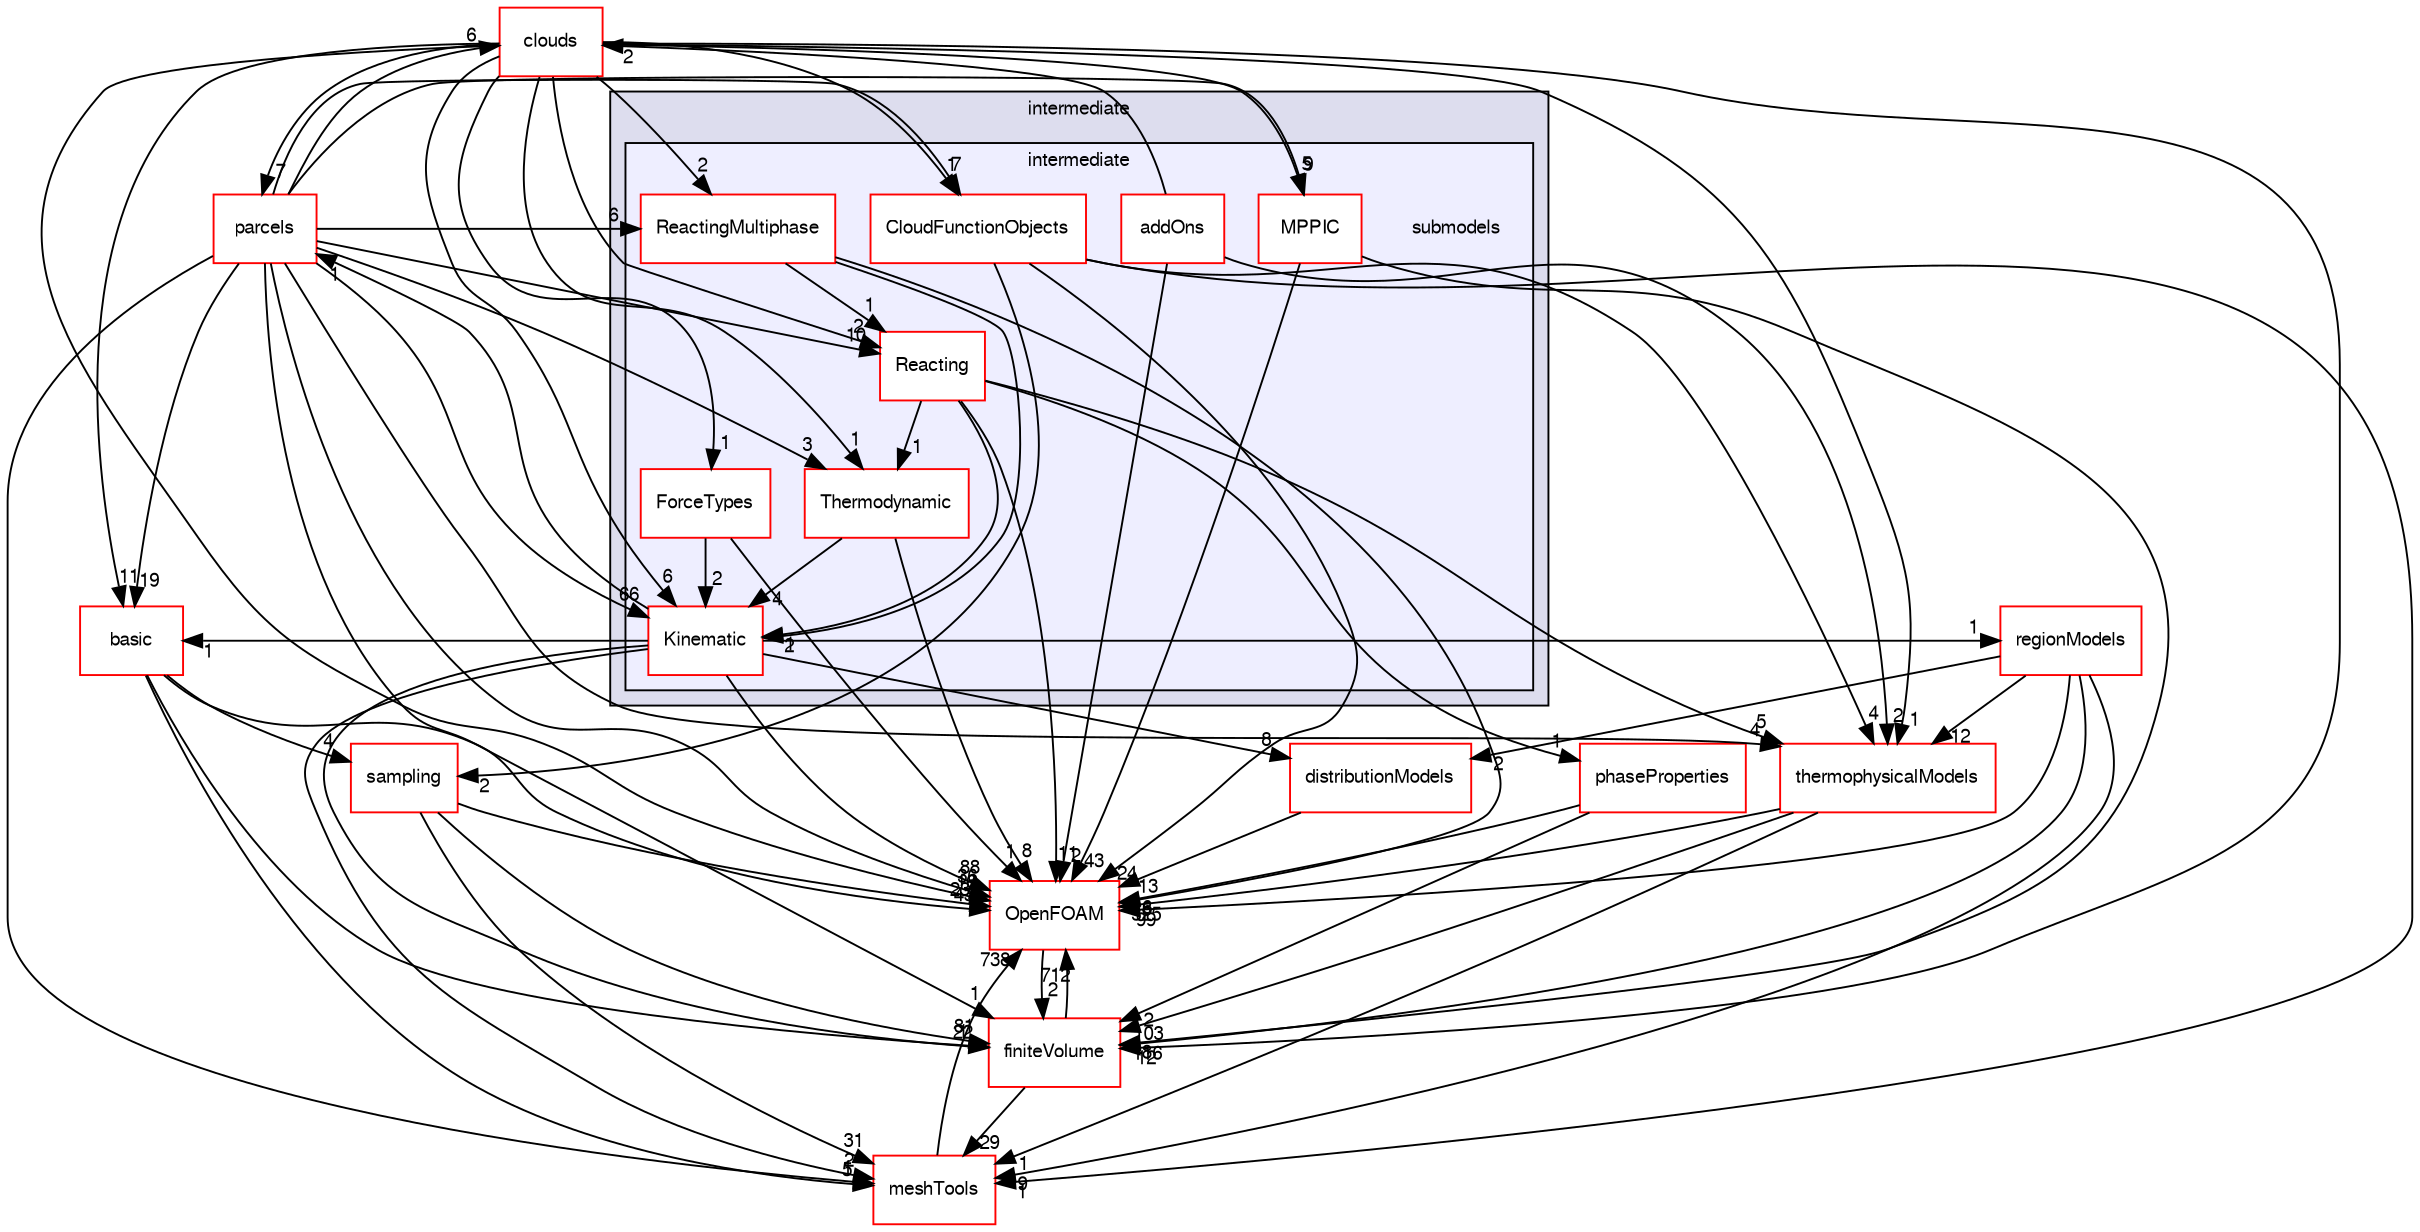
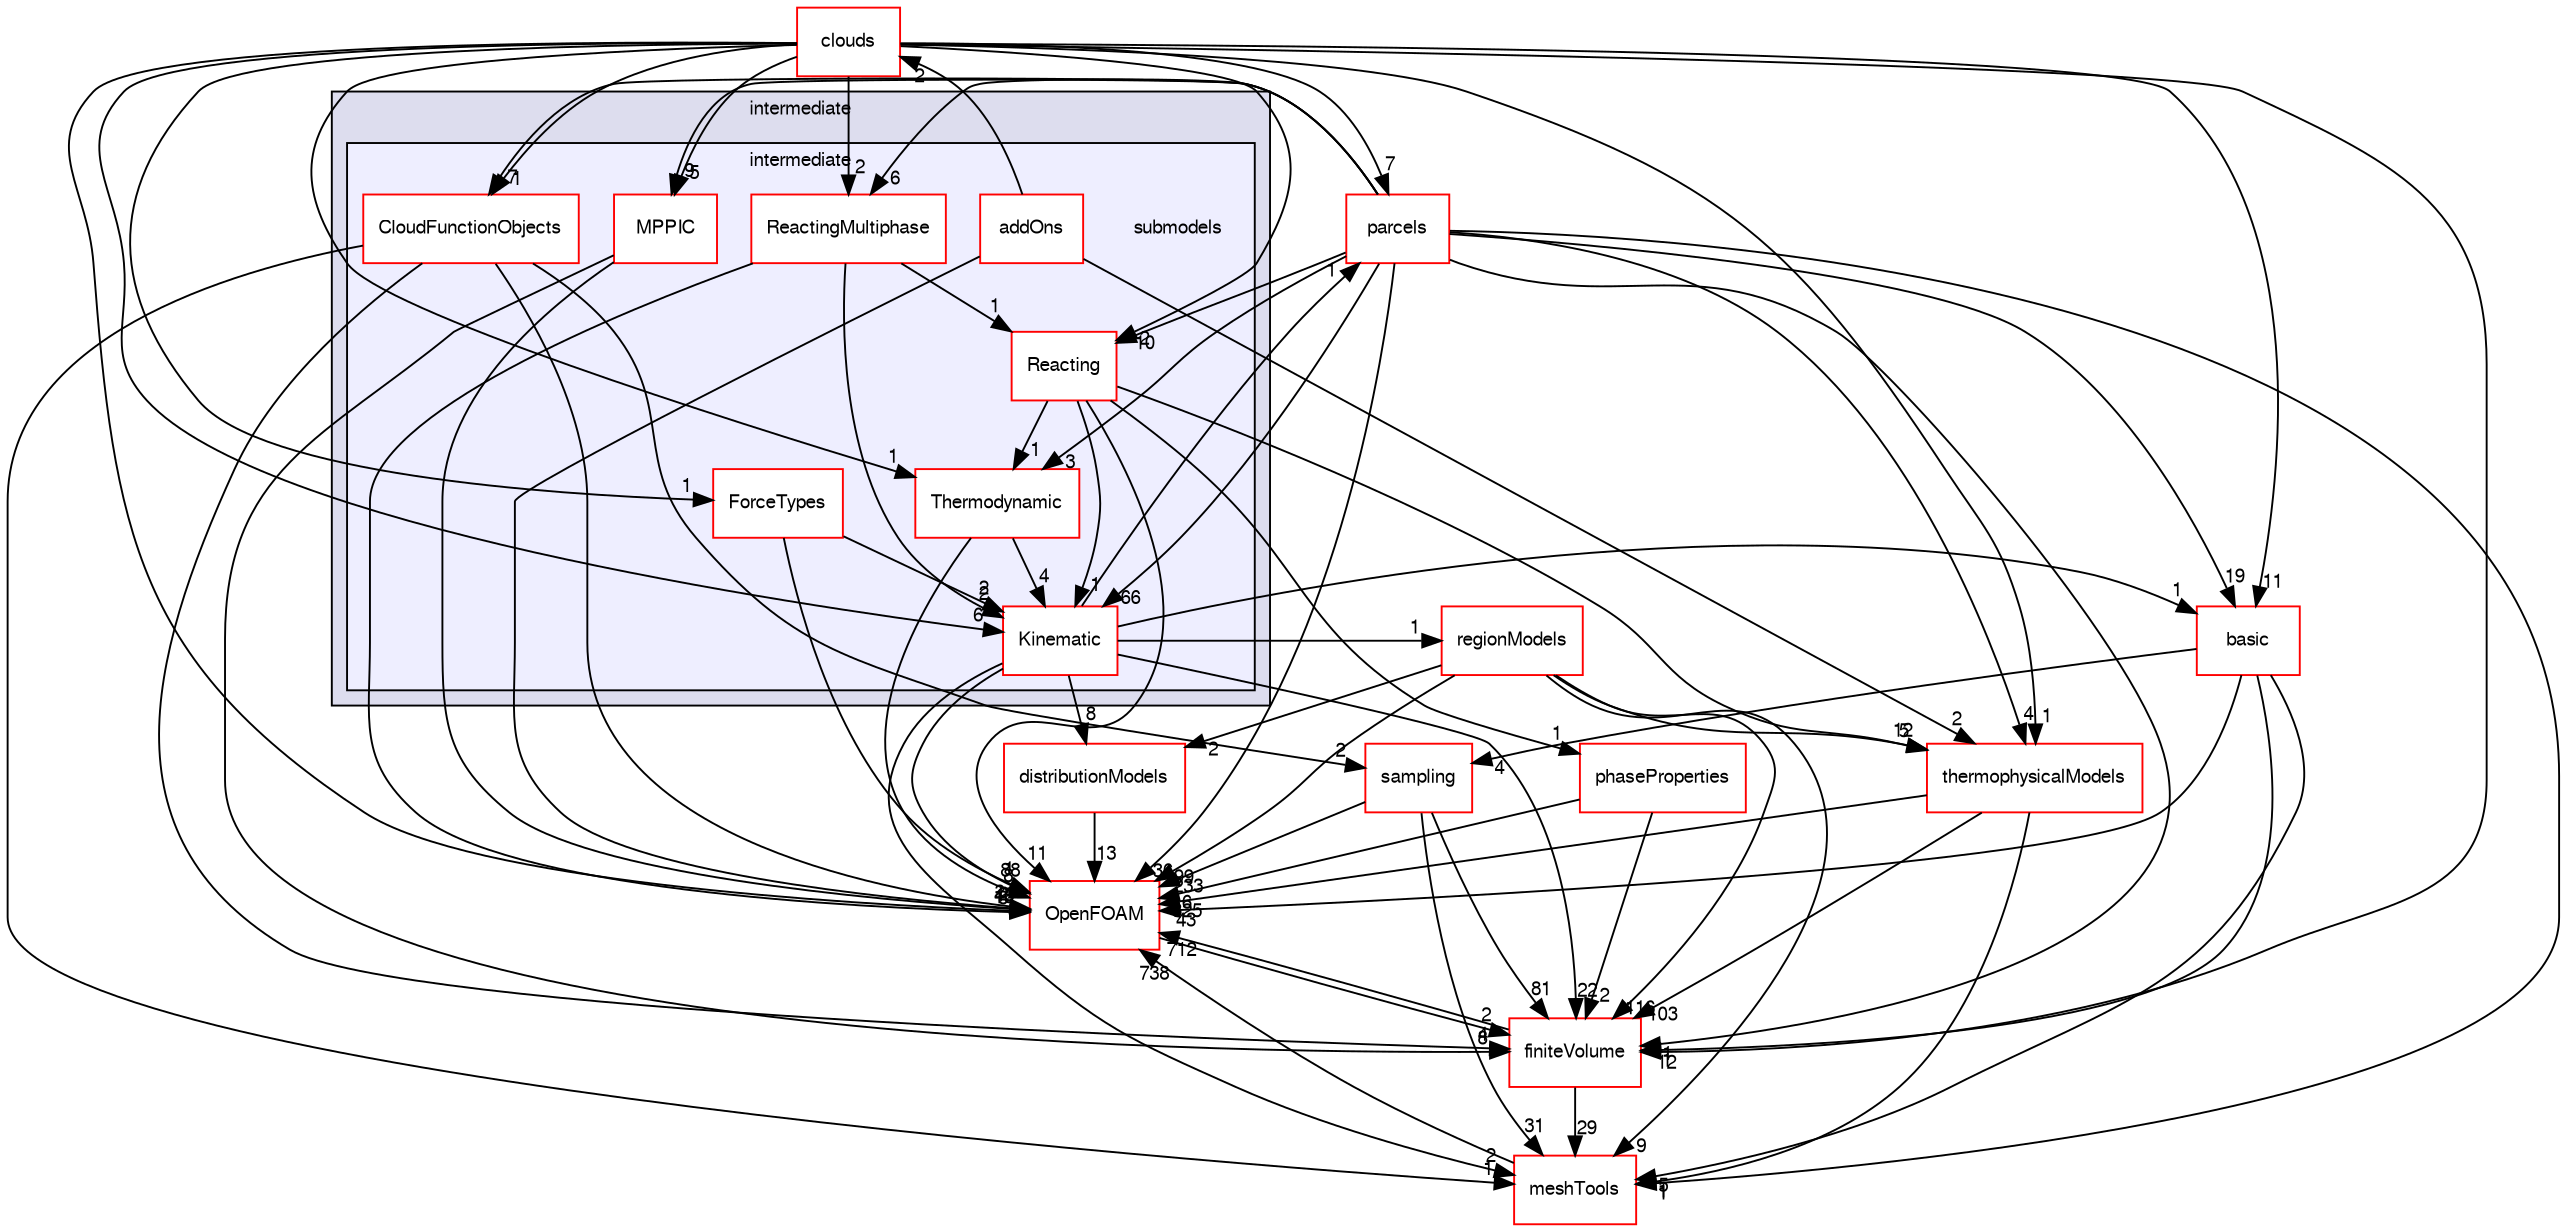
edge "parcels" -> "clouds": removed
edge "CloudFunctionObjects" -> "thermophysicalModels": now "CloudFunctionObjects" -> "finiteVolume"
